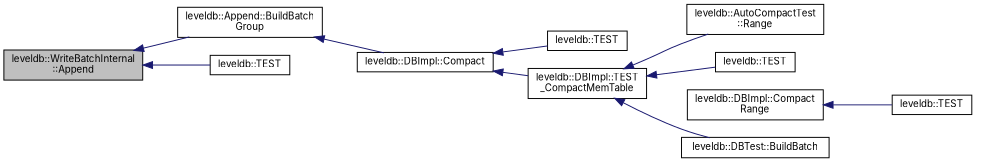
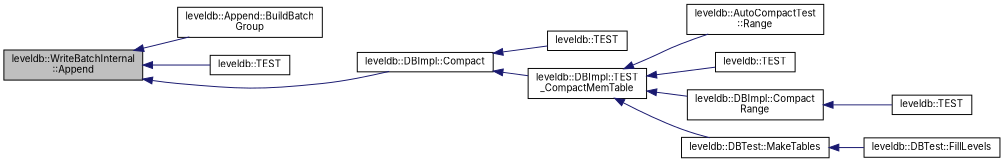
edge "leveldb::DBImpl::Compact" -> "leveldb::Append::BuildBatch Group": now "leveldb::DBImpl::Compact" -> "leveldb::WriteBatchInternal ::Append"
edge "leveldb::DBImpl::Compact Range" -> "leveldb::DBImpl::TEST _CompactMemTable": added
node "leveldb::DBTest::BuildBatch": label "leveldb::DBTest::BuildBatch" -> "leveldb::DBTest::MakeTables"
node "leveldb::DBTest::FillLevels": added
